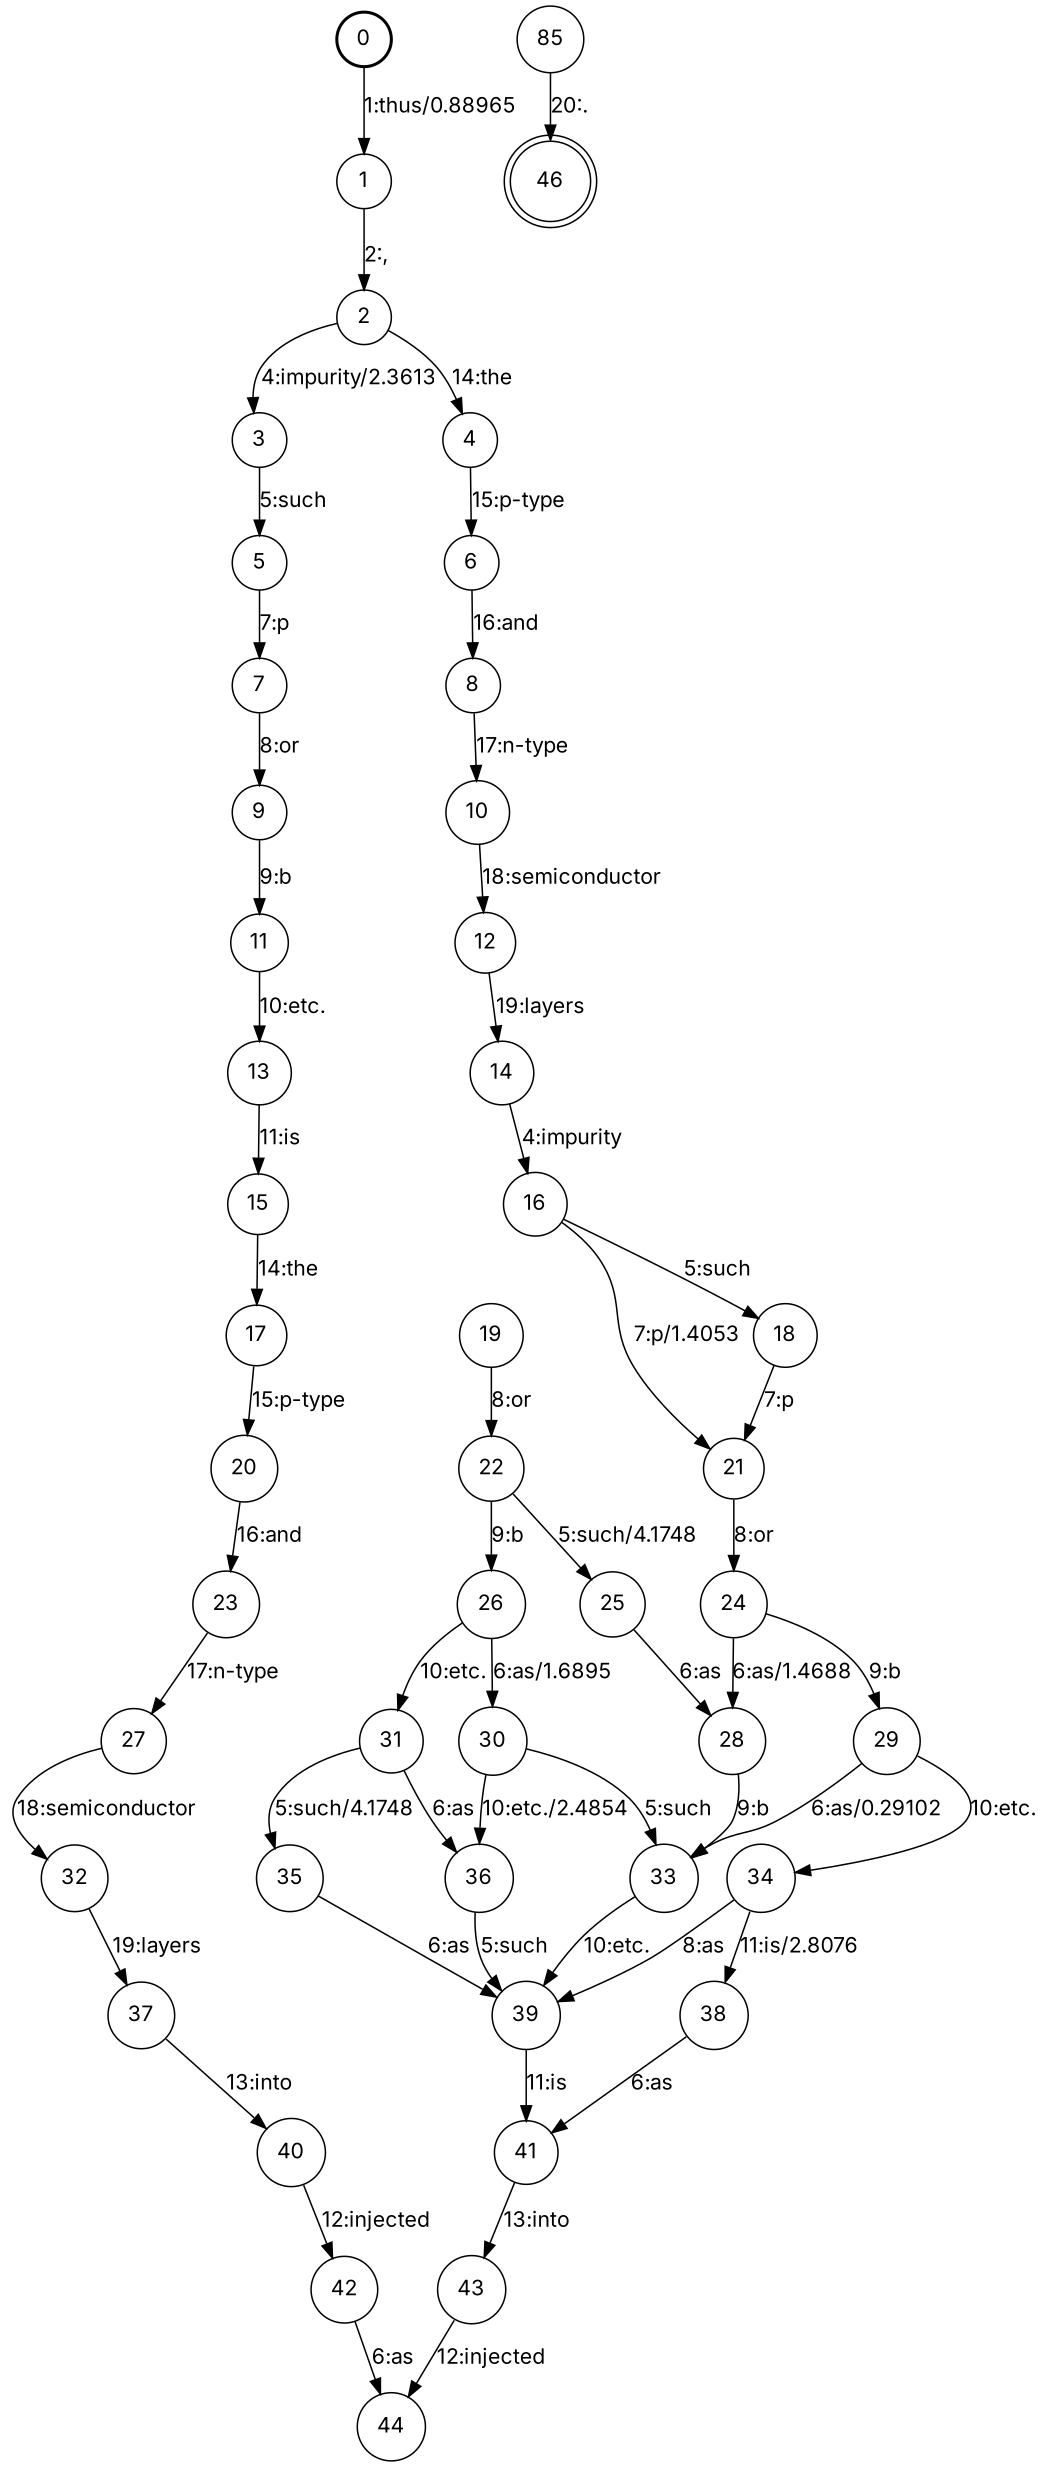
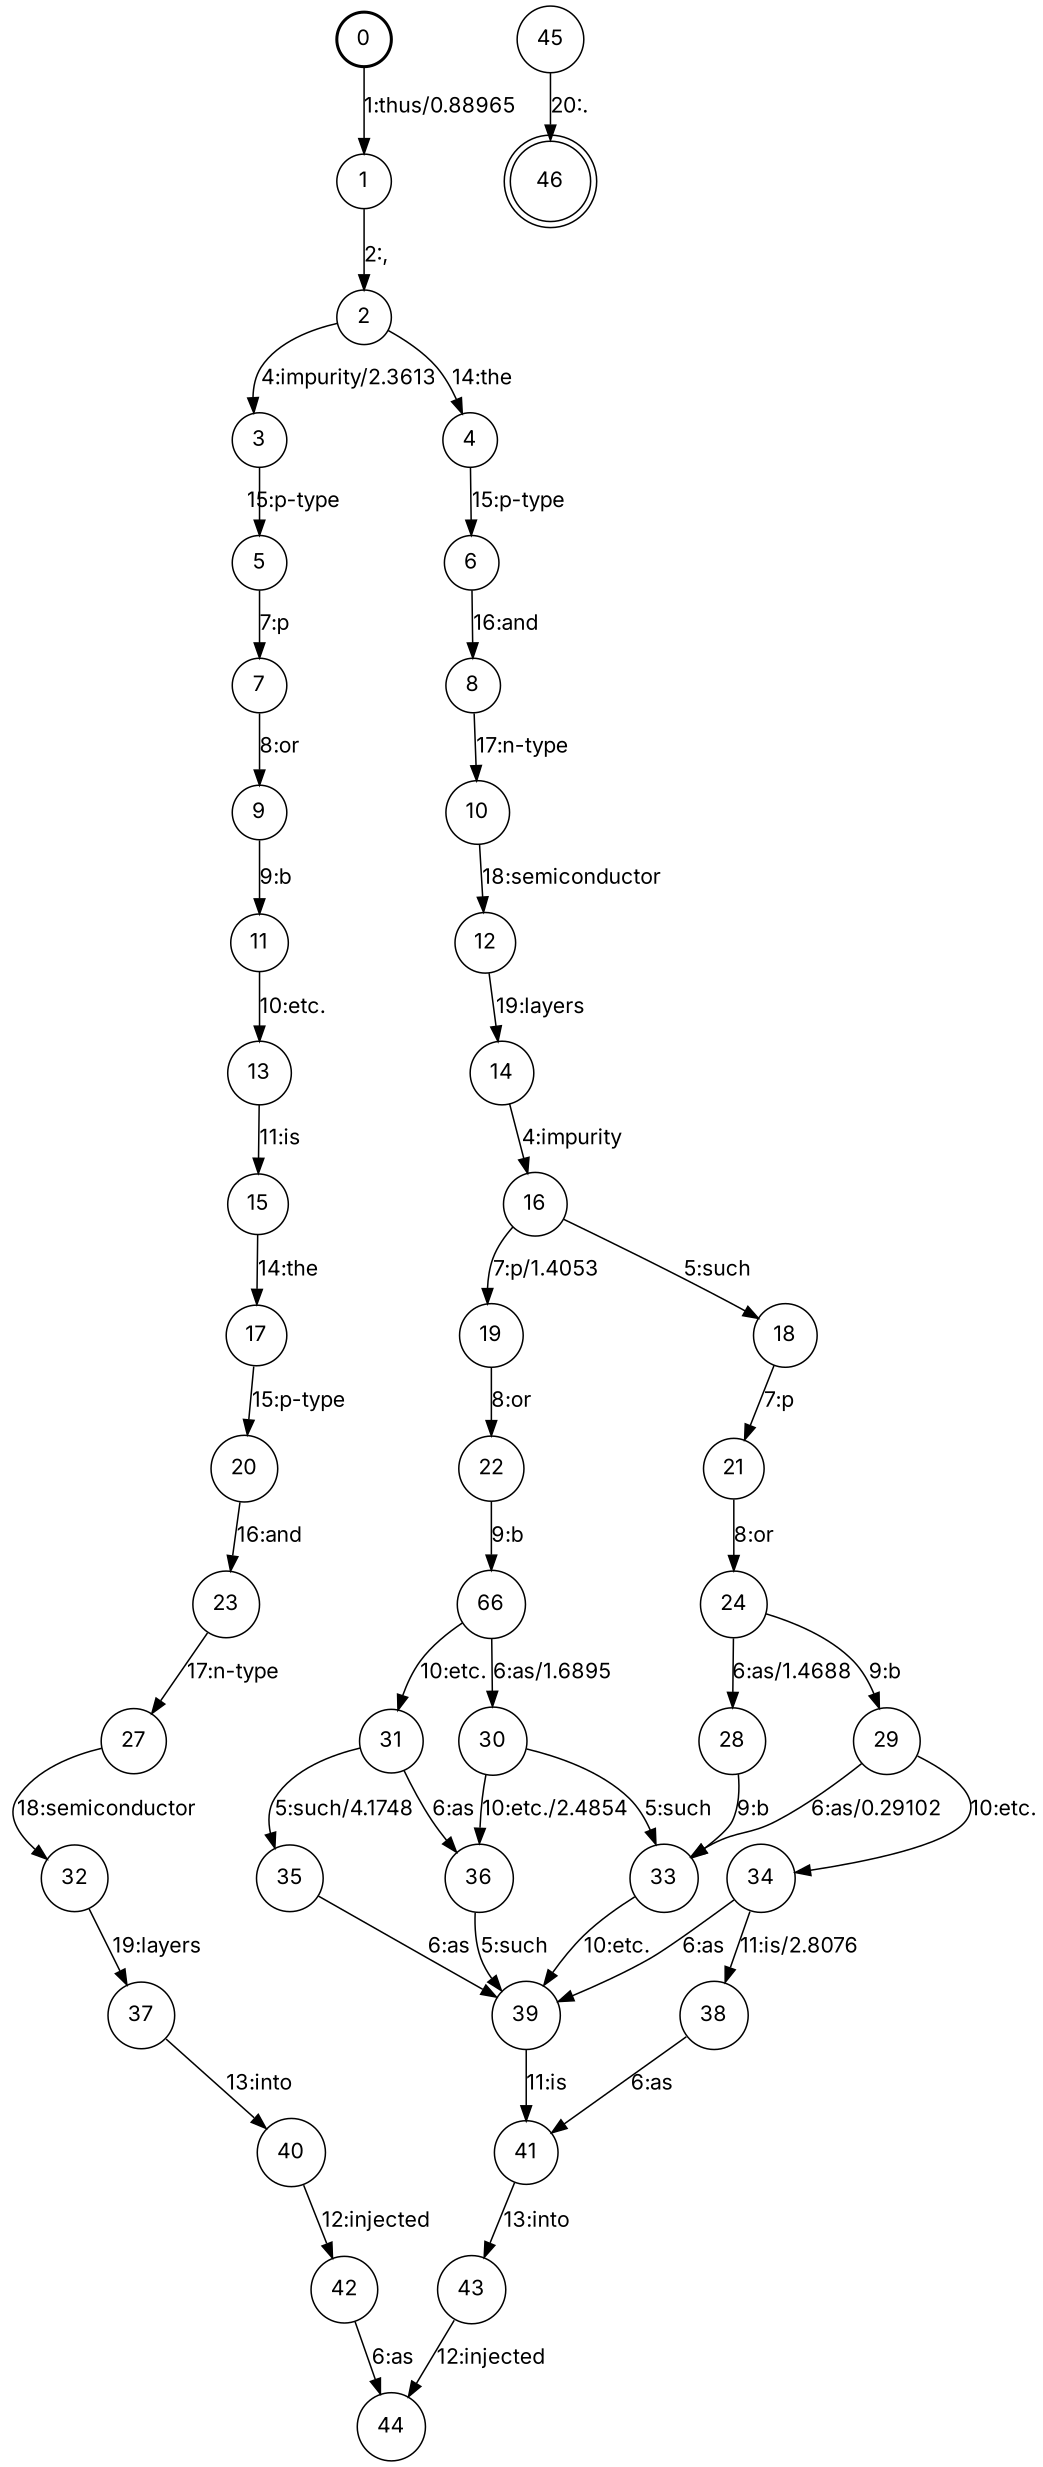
node "85": label "85" -> "45"
edge "3" -> "5": label "5:such" -> "15:p-type"
edge "16" -> "21": now "16" -> "19"
node "26": label "26" -> "66"
node "25": removed
edge "34" -> "39": label "8:as" -> "6:as"
